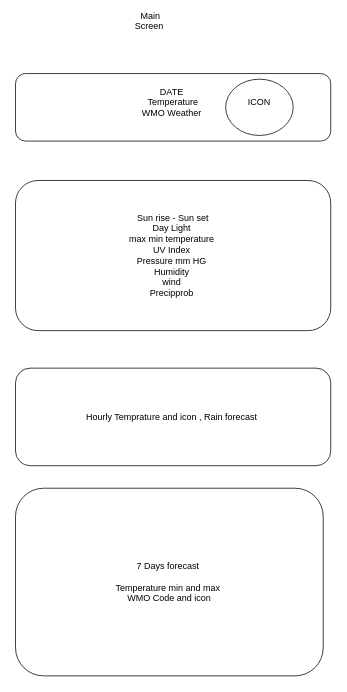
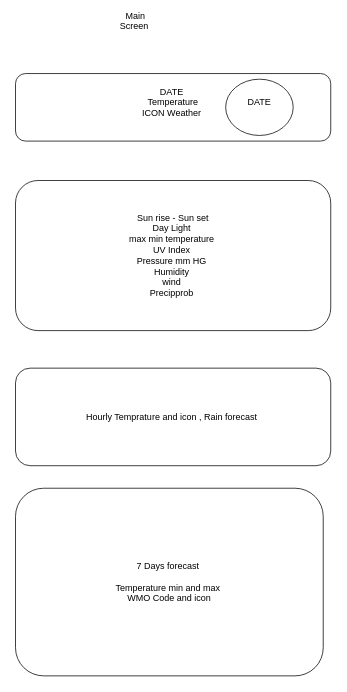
node "Main Screen": moved (150, 27) -> (135, 27)
node "DATE Temperature WMO Weather": label "DATE Temperature WMO Weather" -> "DATE Temperature ICON Weather"
node "ICON": label "ICON" -> "DATE"
